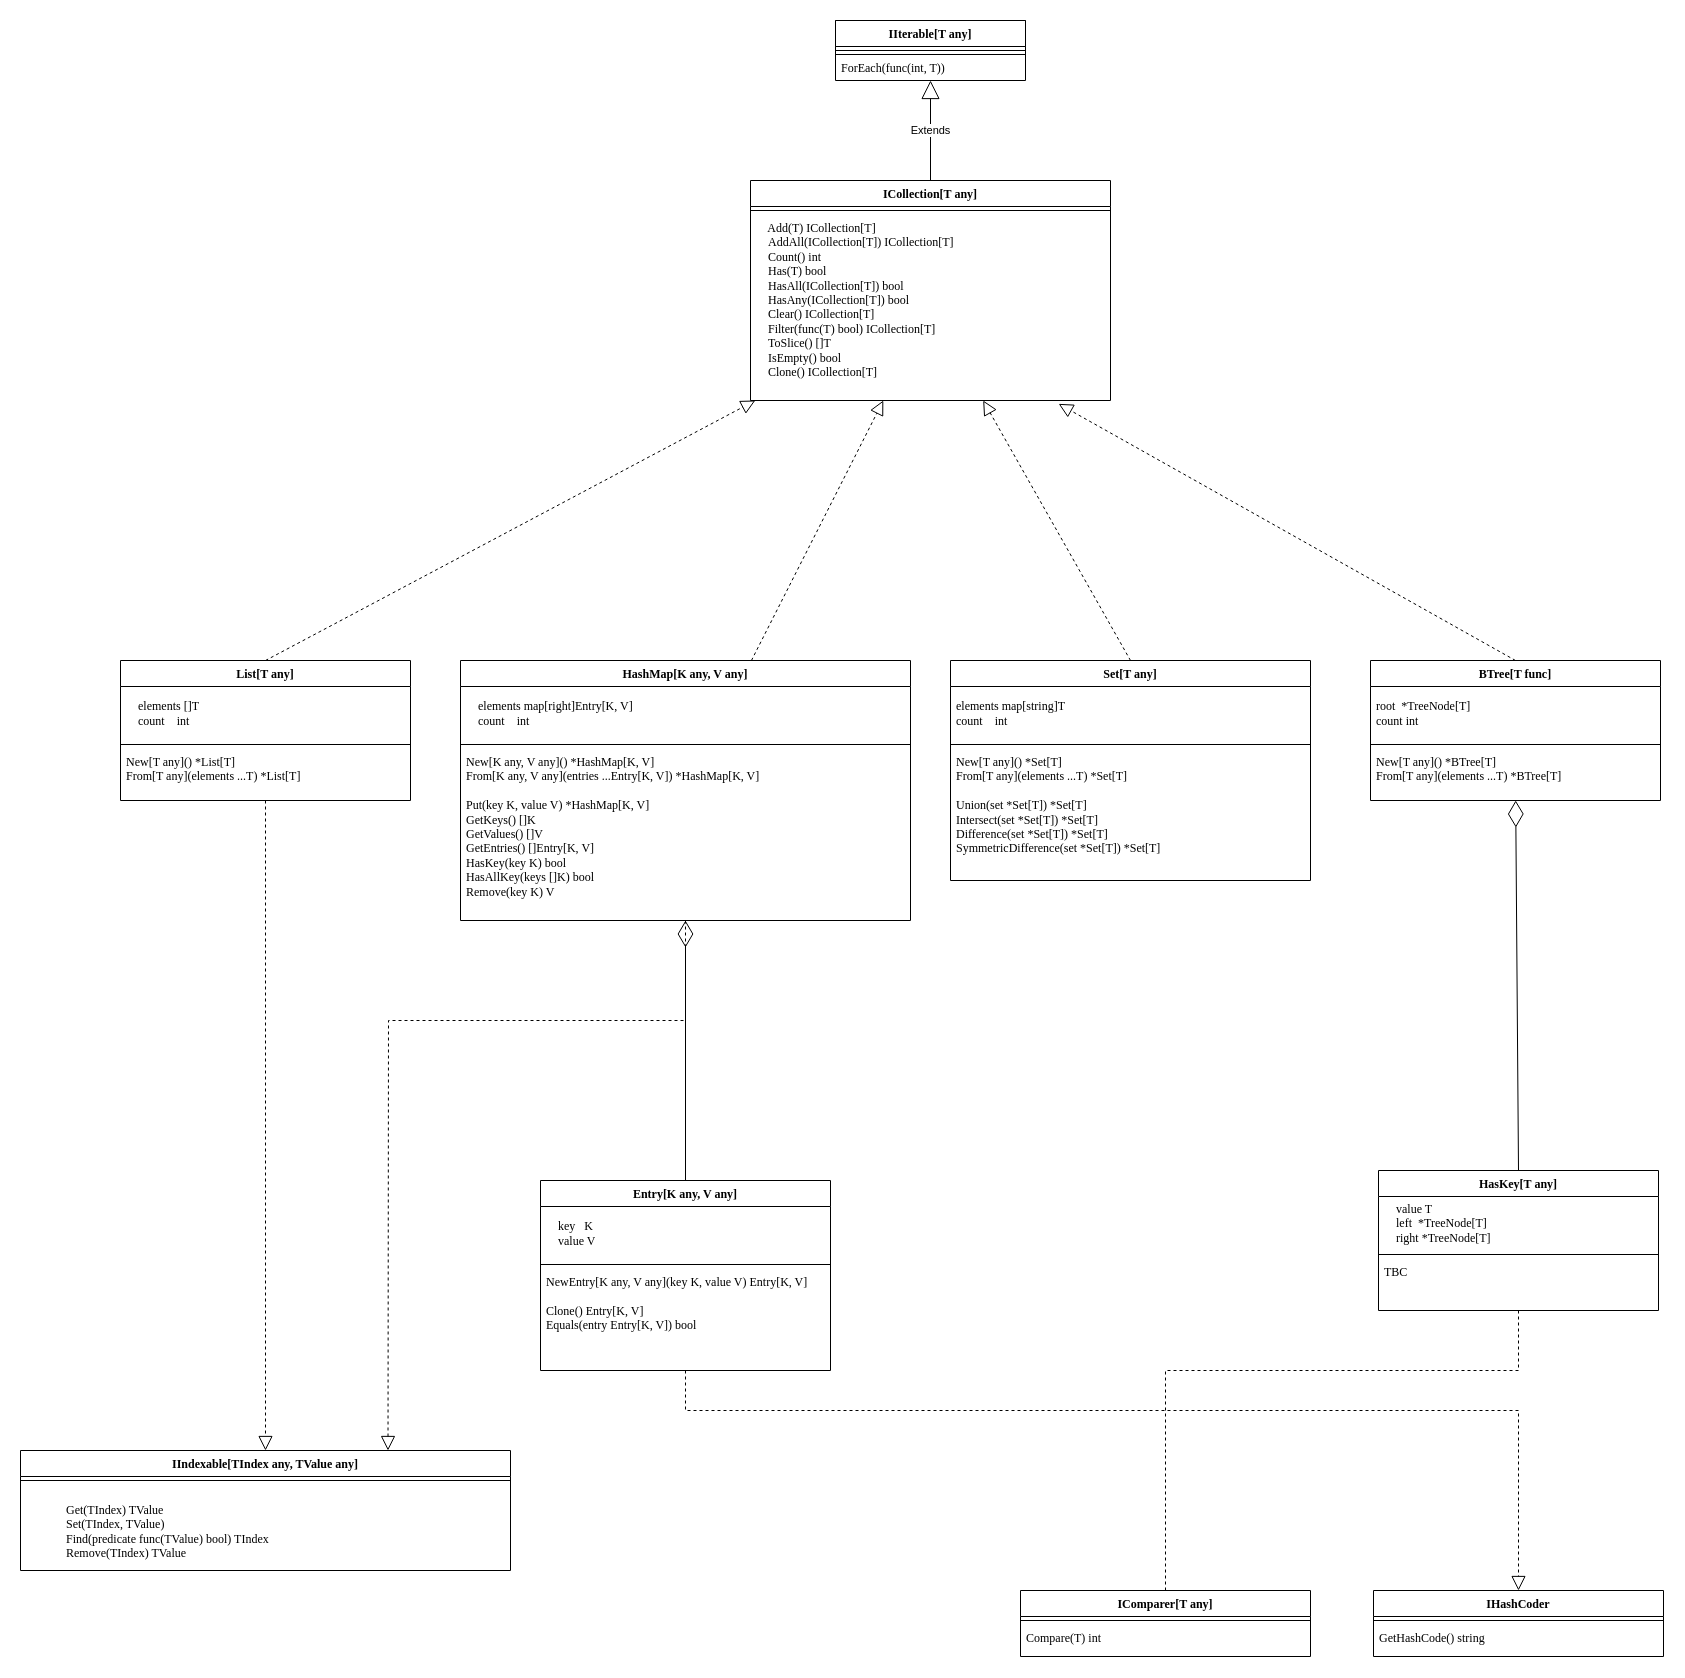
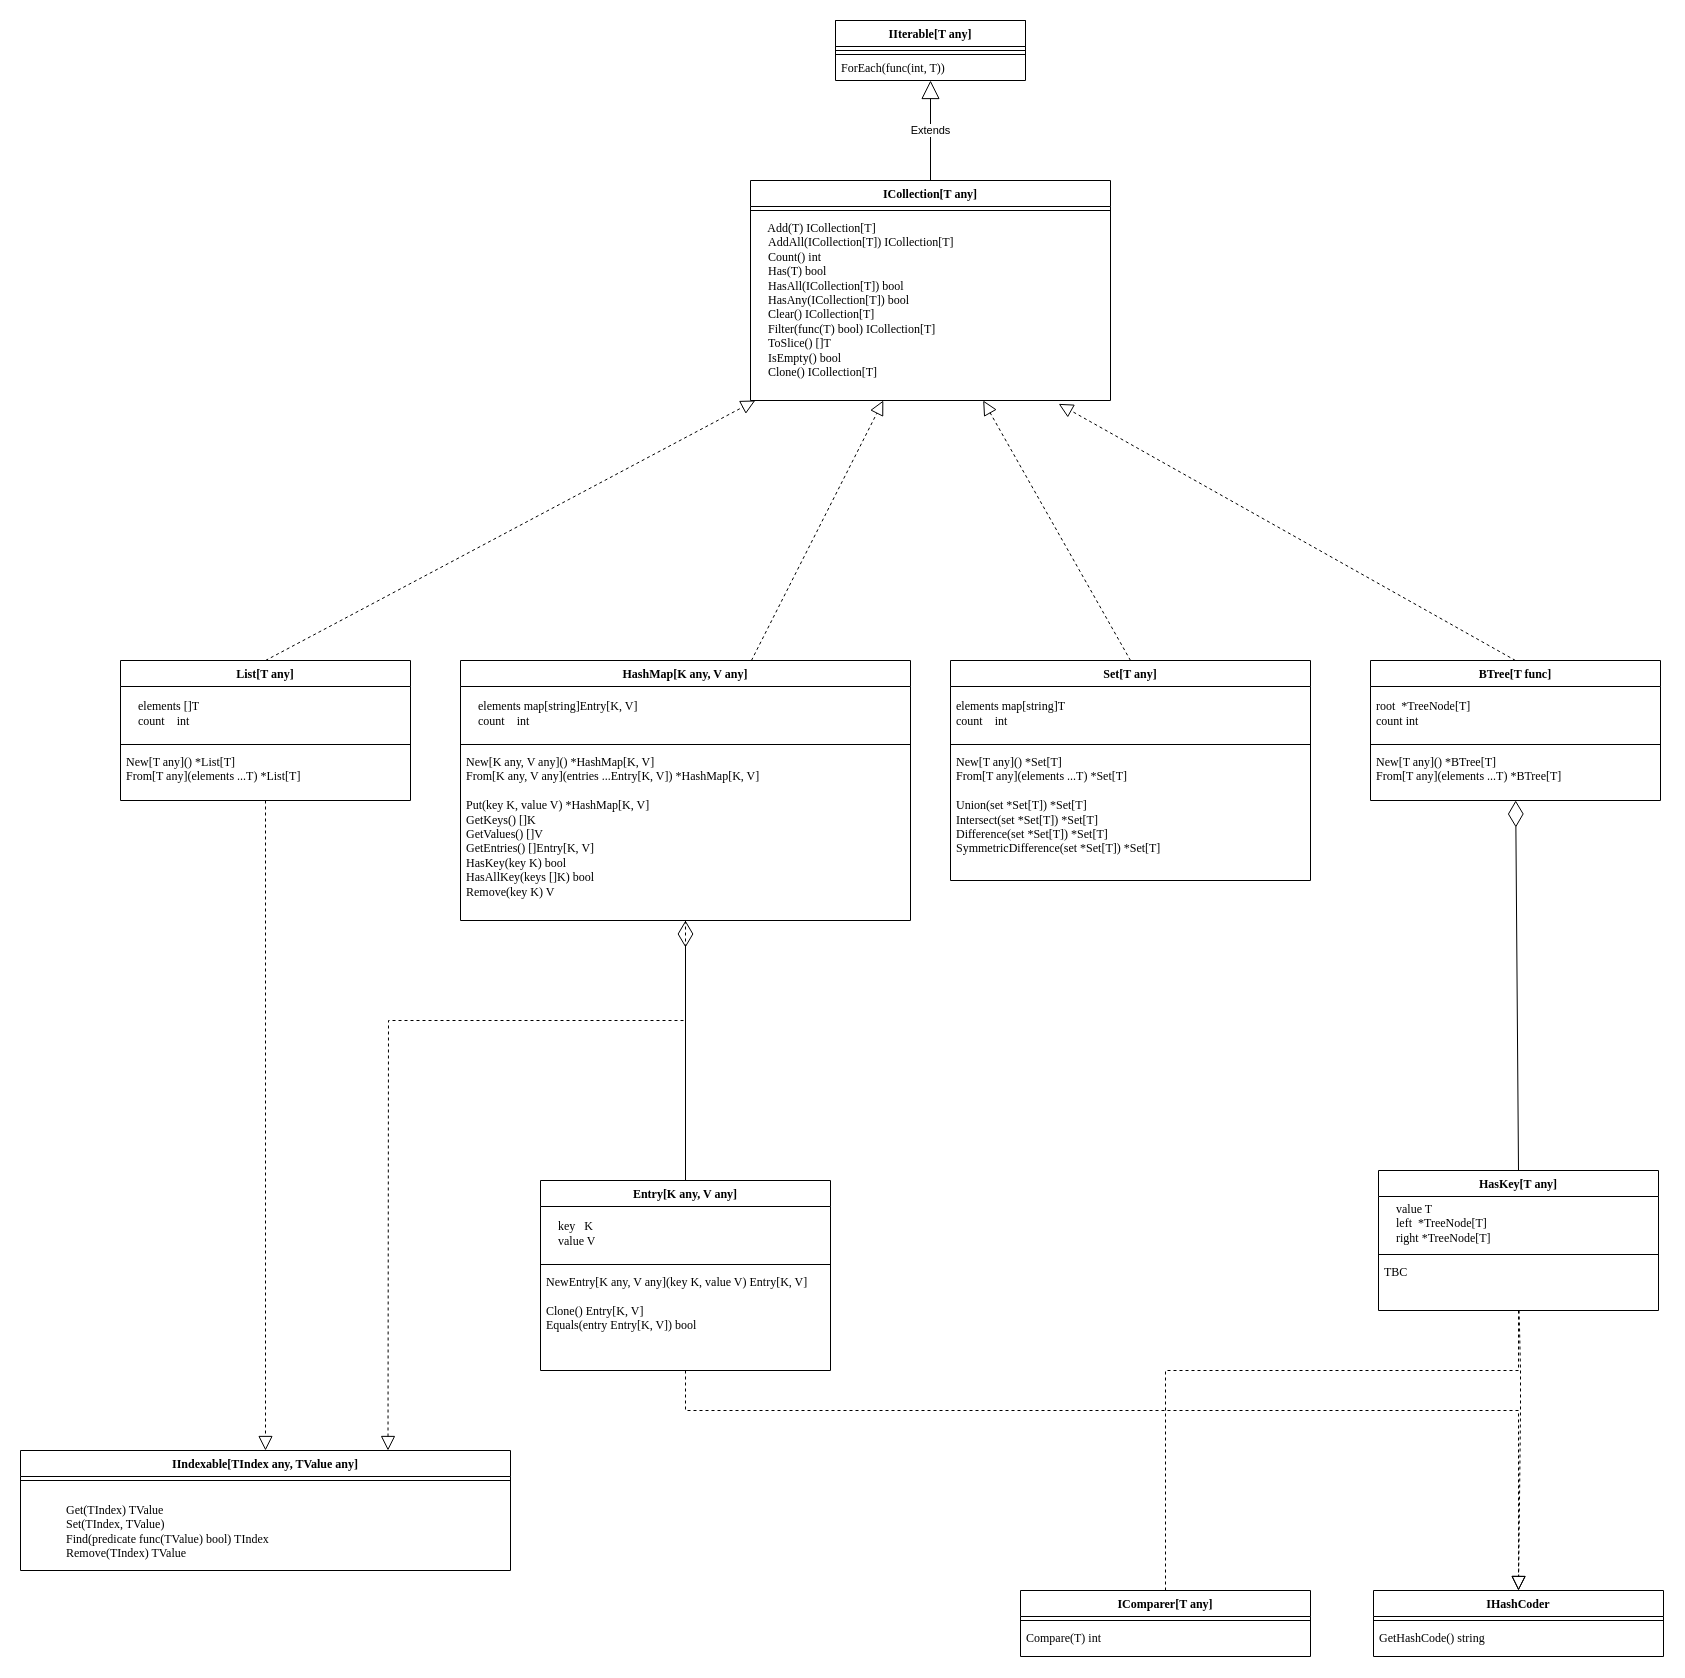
node "elements map[right]Entry[K, V] count int": label "elements map[right]Entry[K, V] count int" -> "elements map[string]Entry[K, V] count int"
edge "TBC" -> "IHashCoder": added
